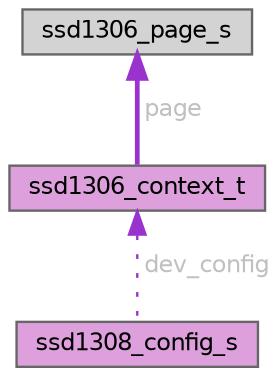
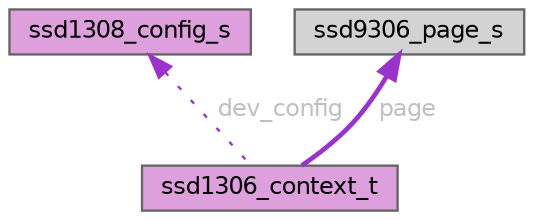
node "ssd1306_page_s": label "ssd1306_page_s" -> "ssd9306_page_s"
edge "ssd1308_config_s" -> "ssd1306_context_t": reversed
